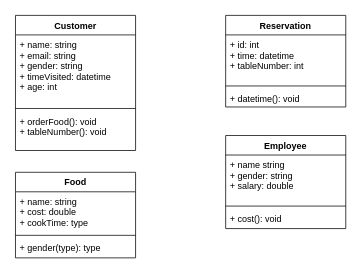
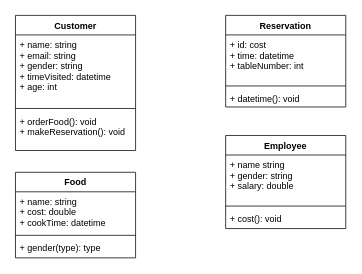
node "+ id: int + time: datetime + tableNumber: int": label "+ id: int + time: datetime + tableNumber: int" -> "+ id: cost + time: datetime + tableNumber: int"
node "+ orderFood(): void + tableNumber(): void": label "+ orderFood(): void + tableNumber(): void" -> "+ orderFood(): void + makeReservation(): void"
node "+ name: string + cost: double + cookTime: type": label "+ name: string + cost: double + cookTime: type" -> "+ name: string + cost: double + cookTime: datetime"
